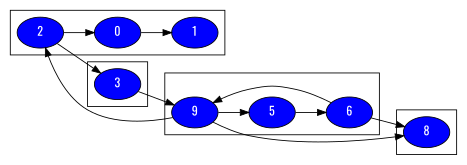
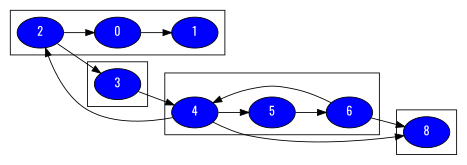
node "9": label "9" -> "4"
